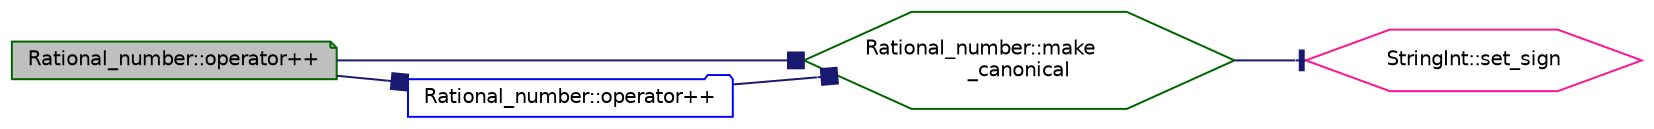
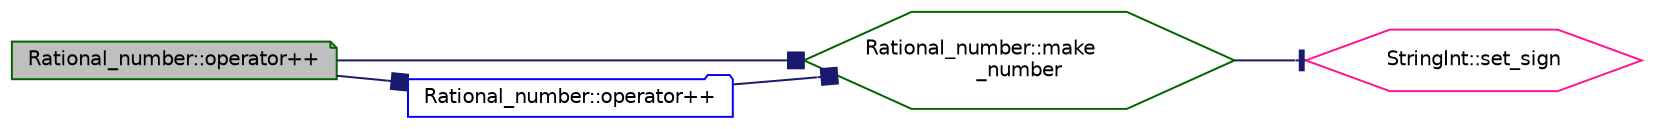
node "Rational_number::make _canonical": label "Rational_number::make _canonical" -> "Rational_number::make _number"
